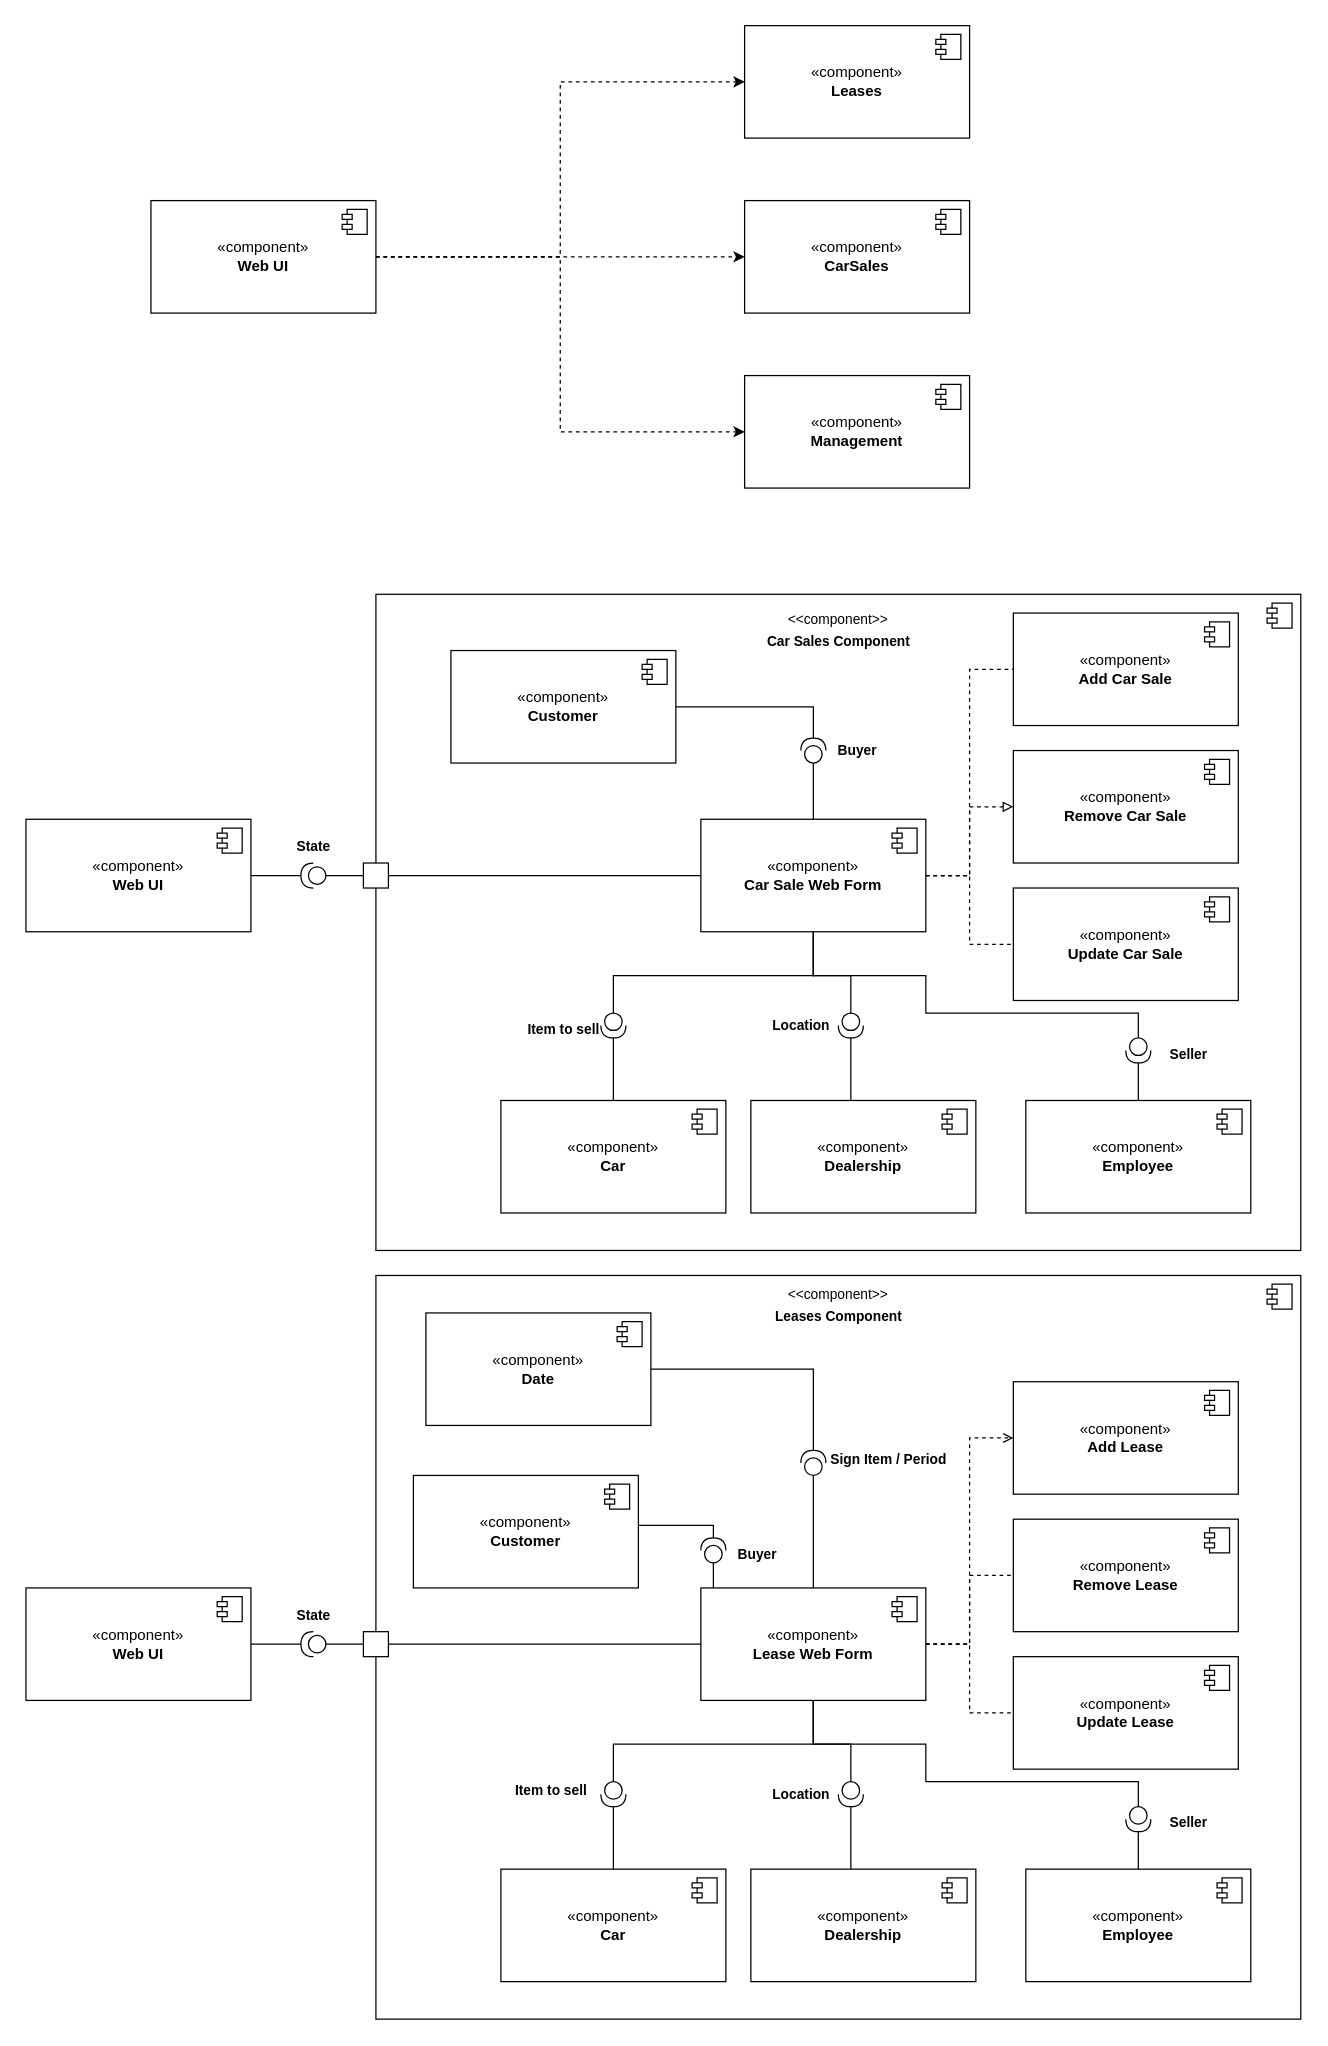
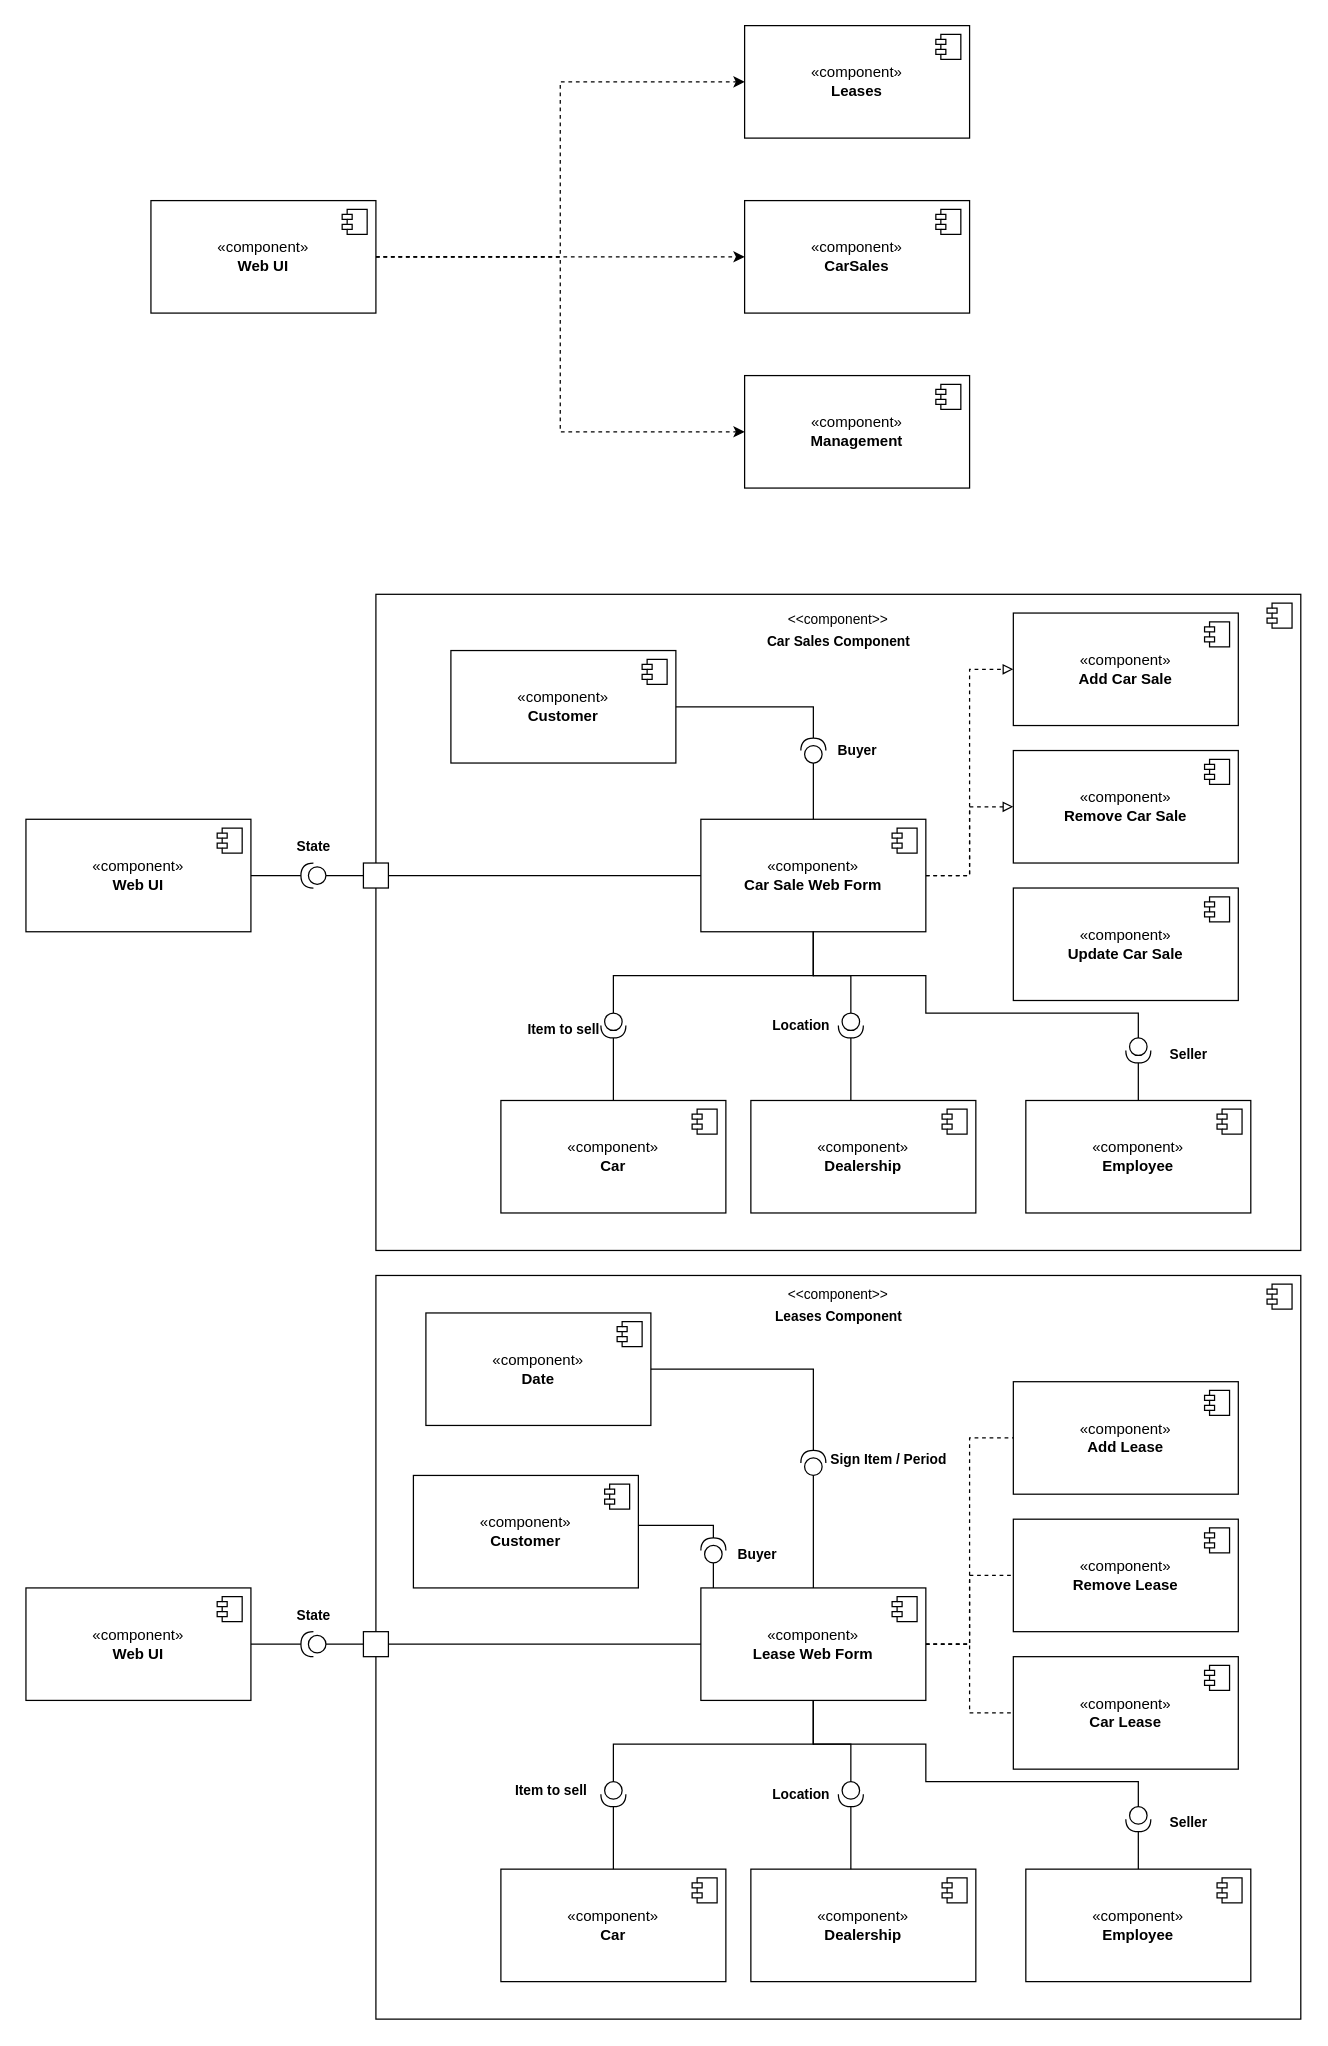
edge "«component» Add Car Sale" -- "«component» Car Sale Web Form": arrowhead none -> block
edge "«component» Car Sale Web Form" -- "«component» Update Car Sale": removed
edge "«component» Lease Web Form" -> "«component» Add Lease": arrowhead open -> none
node "«component» Update Lease": label "«component» Update Lease" -> "«component» Car Lease"
